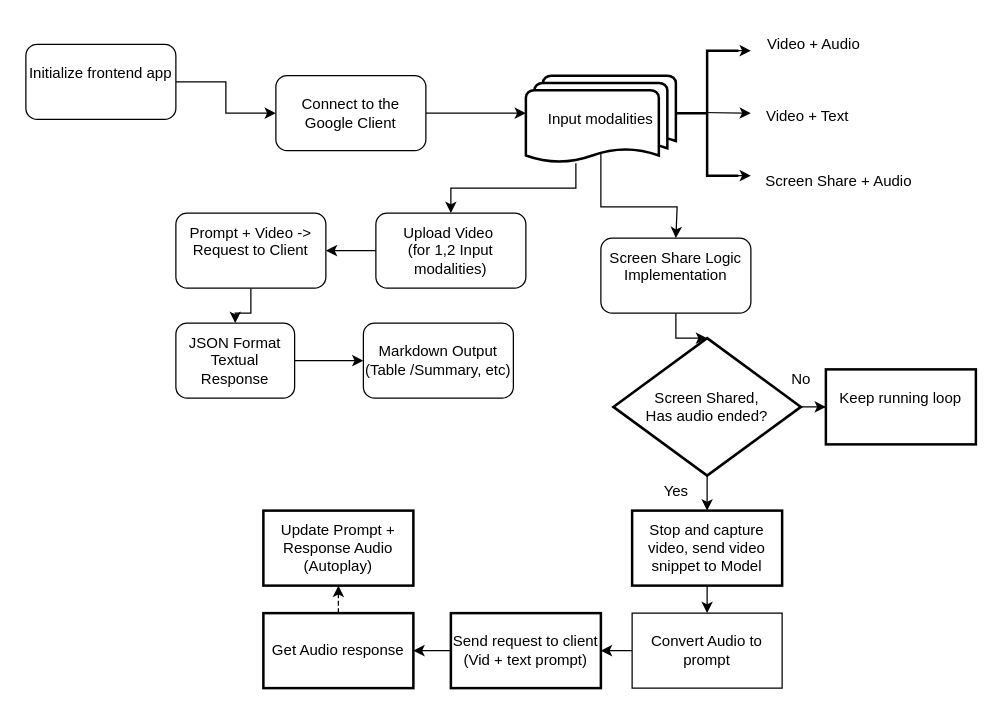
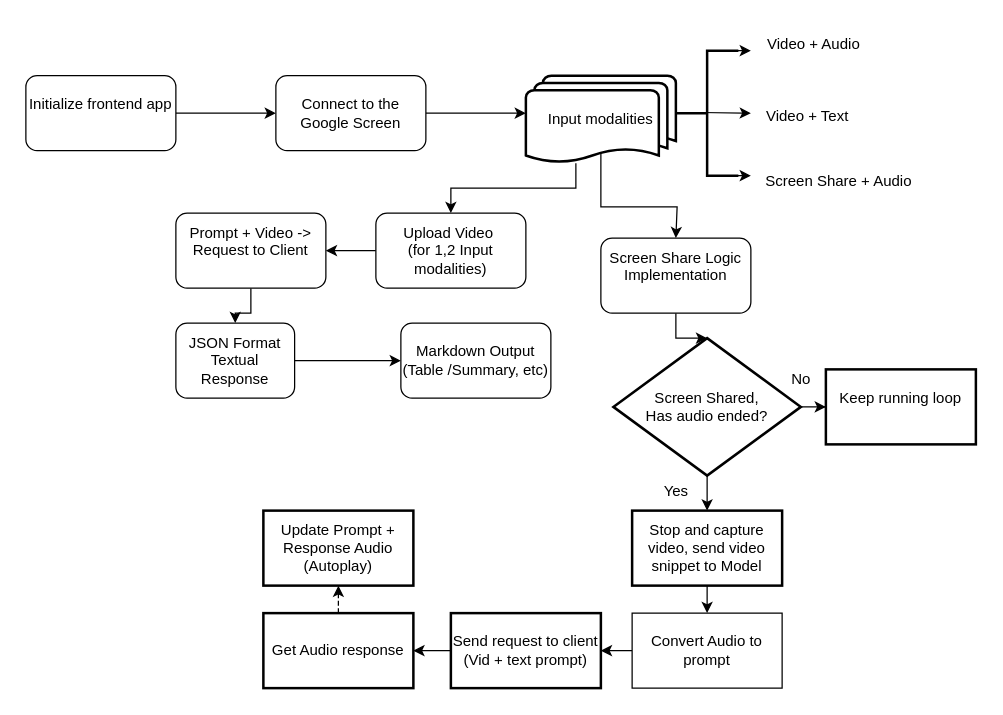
node "Initialize frontend app": moved (101, 82) -> (101, 113)
node "Connect to the Google Client": label "Connect to the Google Client" -> "Connect to the Google Screen"
node "Markdown Output (Table /Summary, etc)": moved (438, 361) -> (476, 361)
